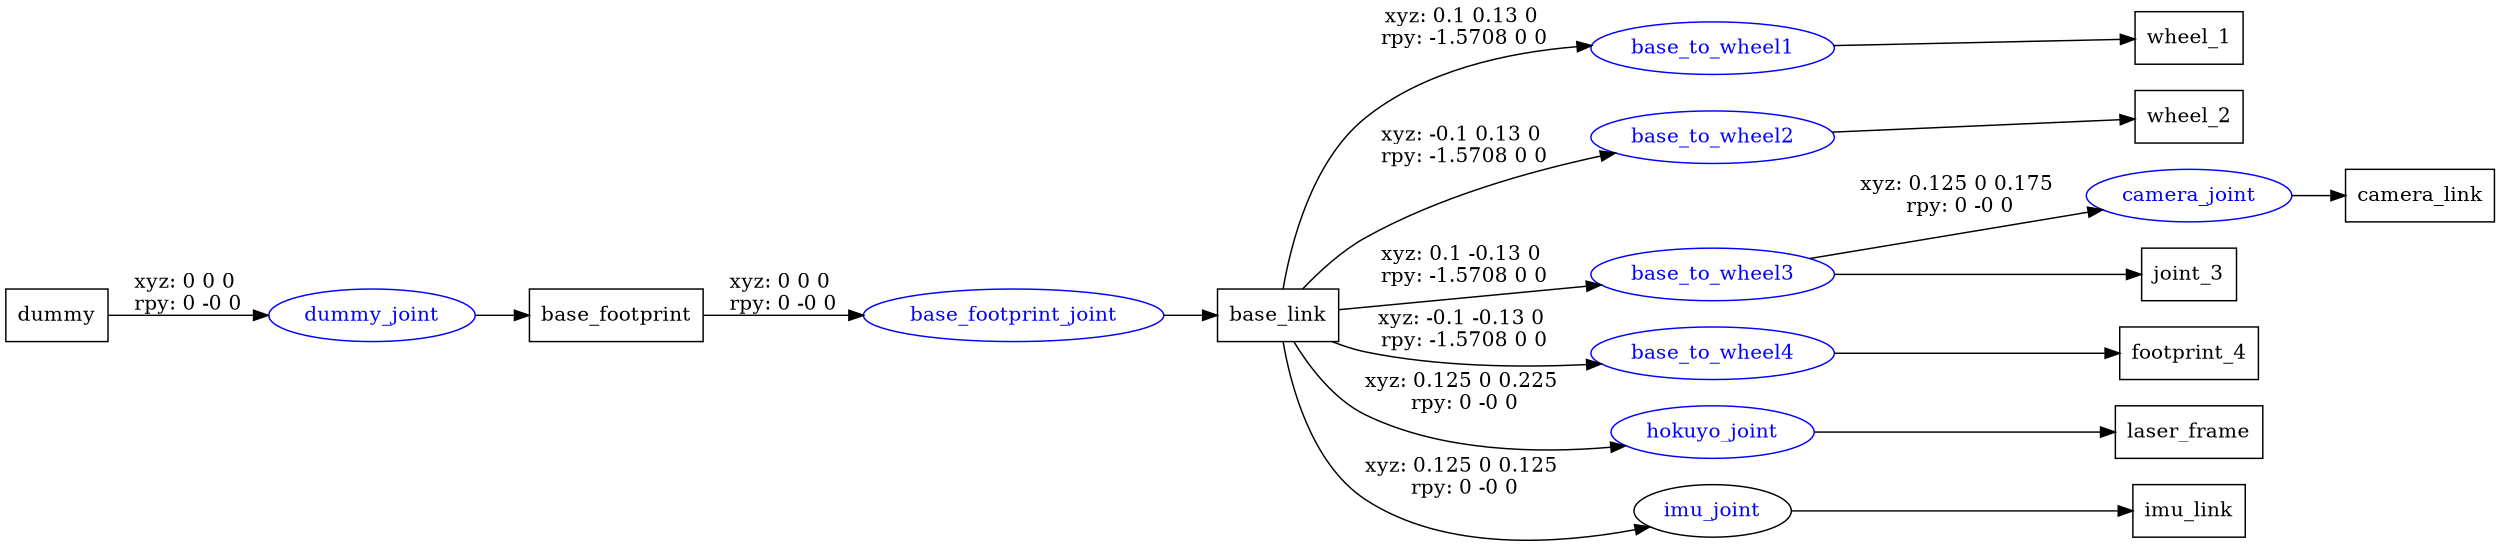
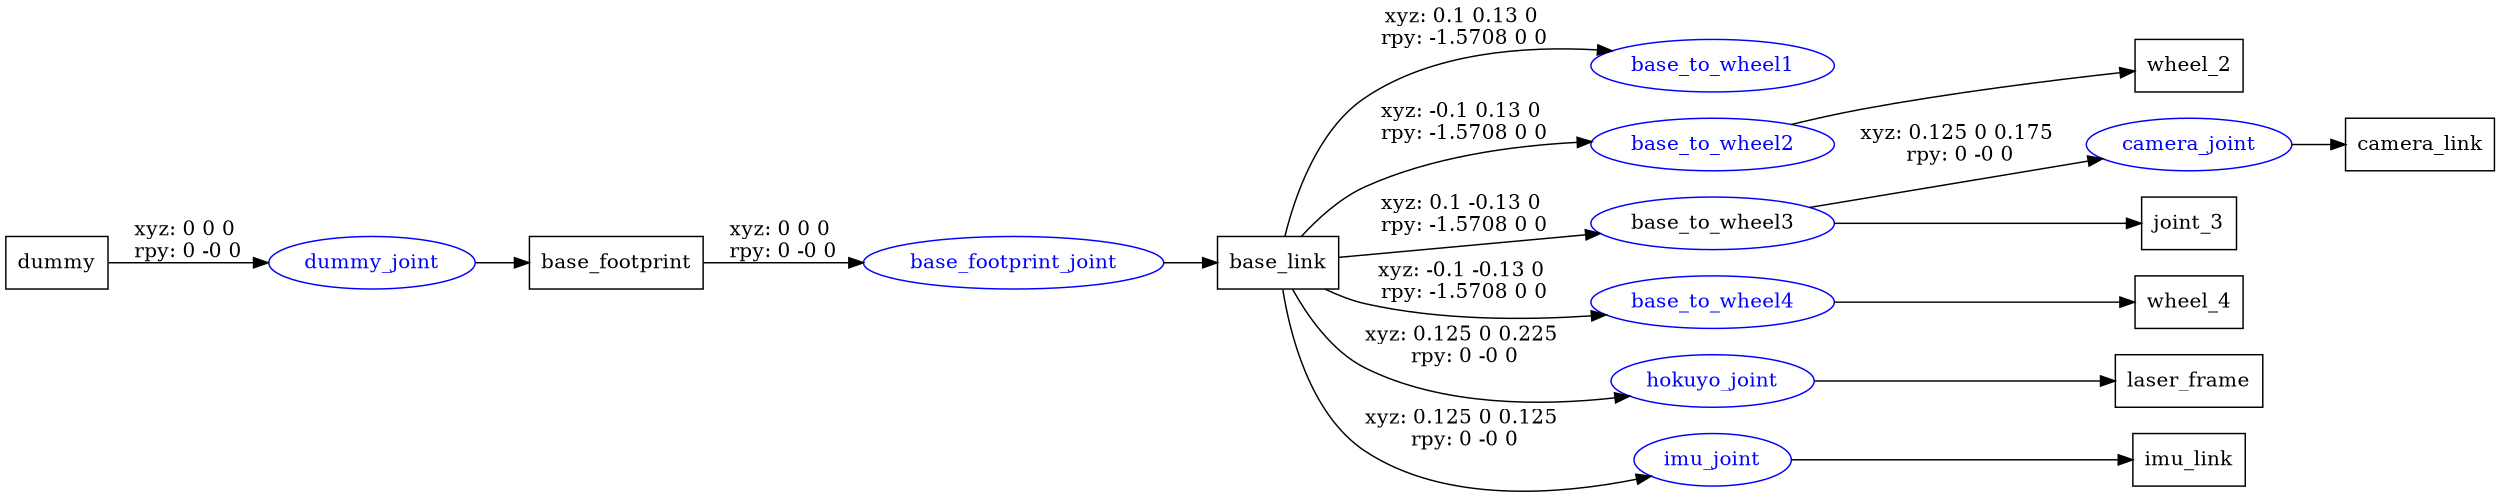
node "wheel_1": removed
node "base_to_wheel3": fontcolor blue -> black
node "footprint_4": label "footprint_4" -> "wheel_4"
node "imu_joint": color black -> blue
